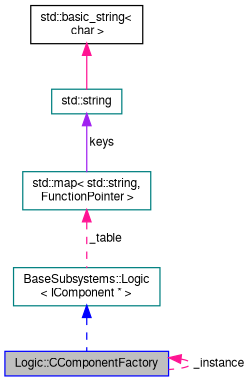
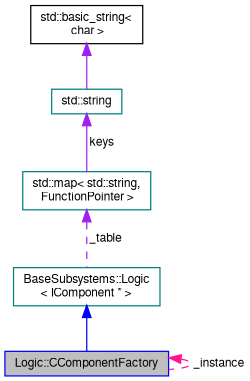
edge "std::string" -> "std::basic_string< char >": color deeppink -> purple
edge "BaseSubsystems::Logic < IComponent * >" -> "std::map< std::string, FunctionPointer >": color deeppink -> purple
edge "Logic::CComponentFactory" -> "BaseSubsystems::Logic < IComponent * >": style dashed -> solid
